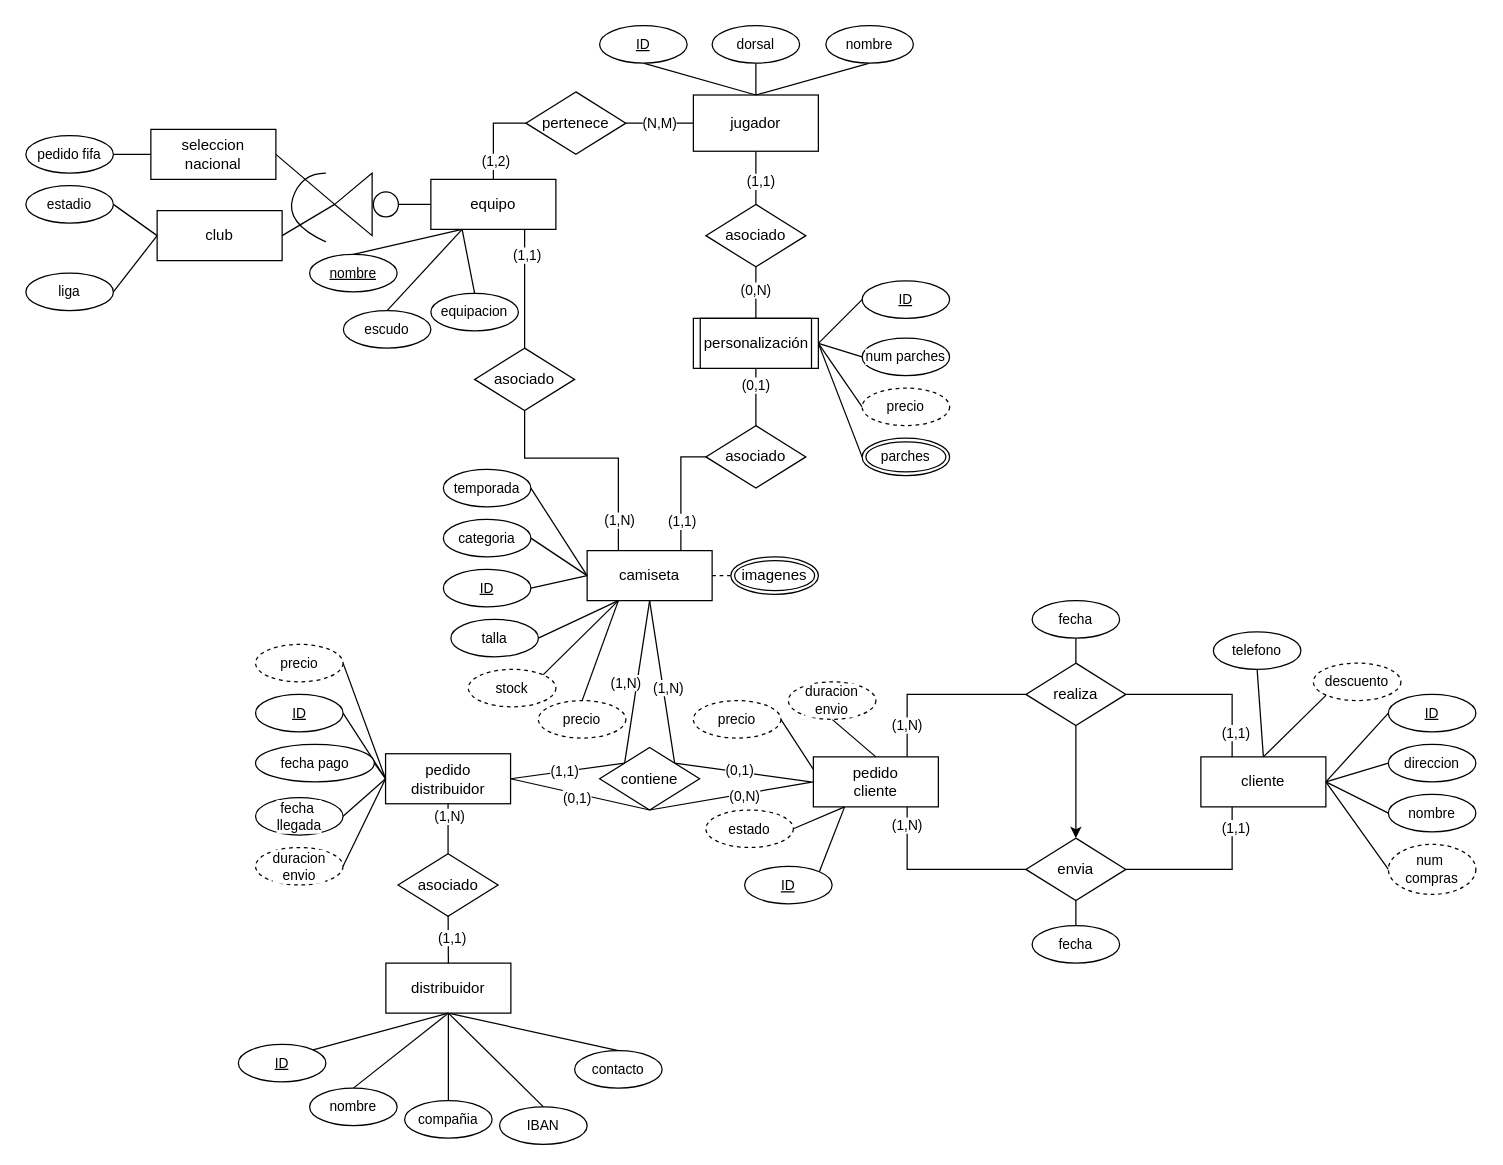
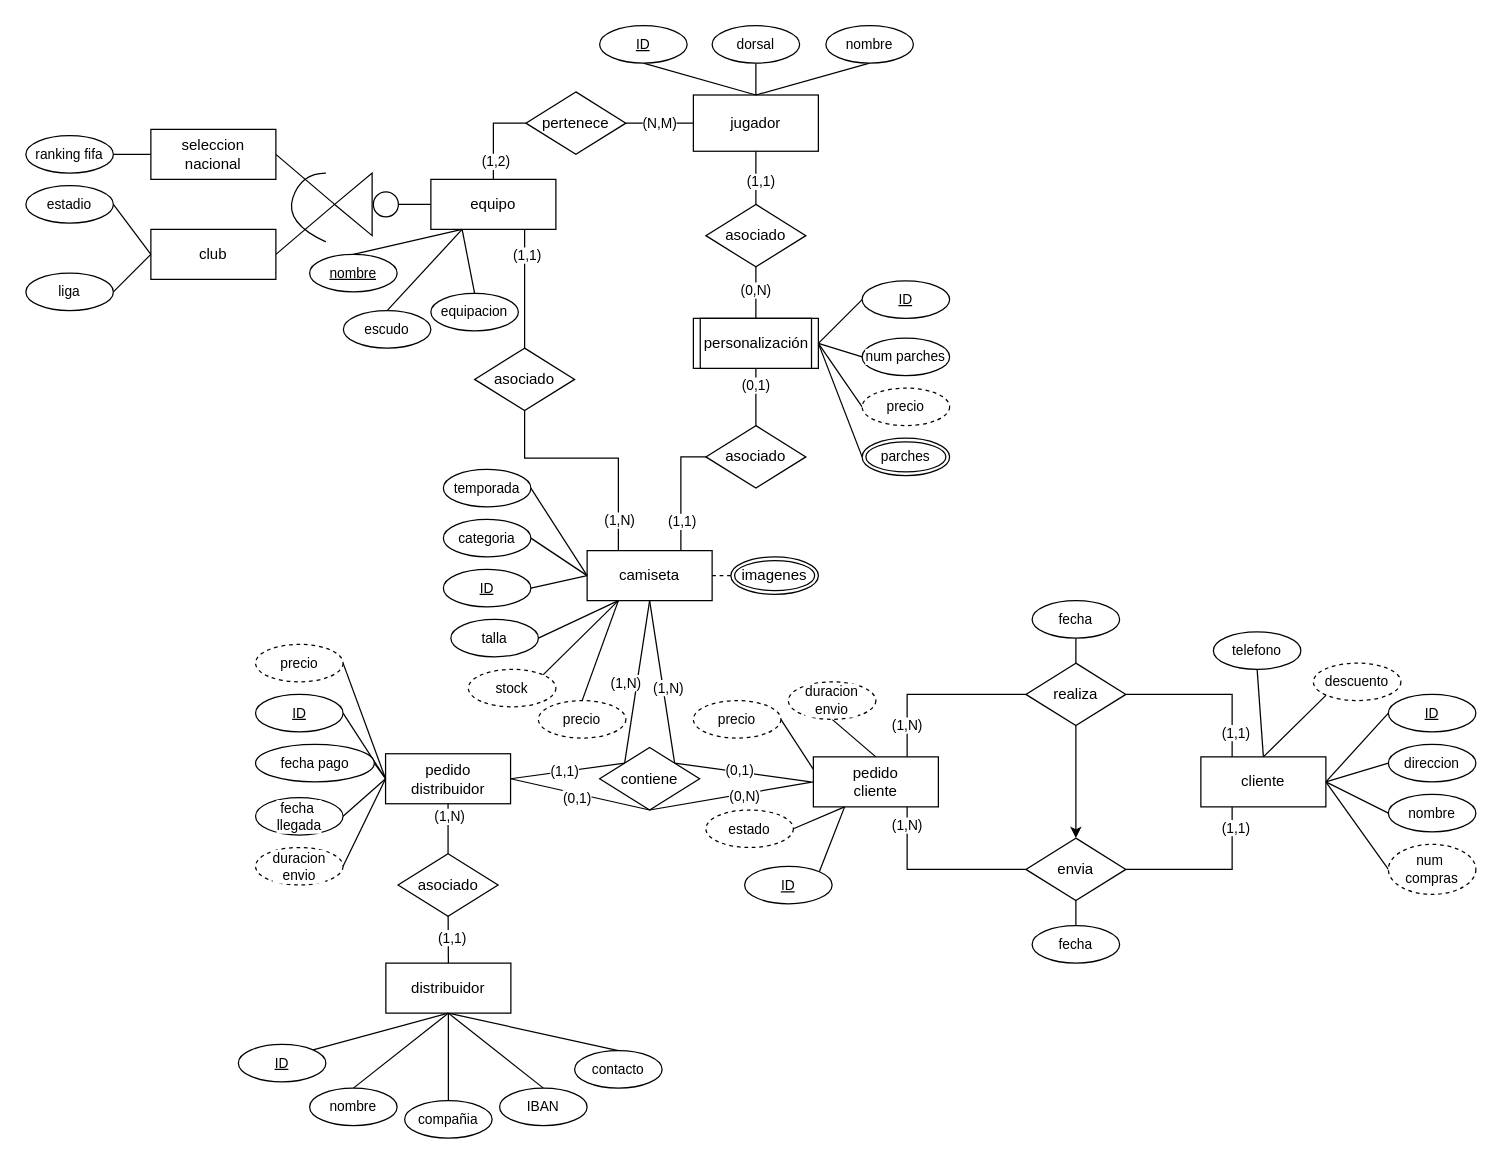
node "pedido fifa": label "pedido fifa" -> "ranking fifa"
node "club": moved (219, 236) -> (213, 254)
node "IBAN": moved (543, 1126) -> (543, 1107)
